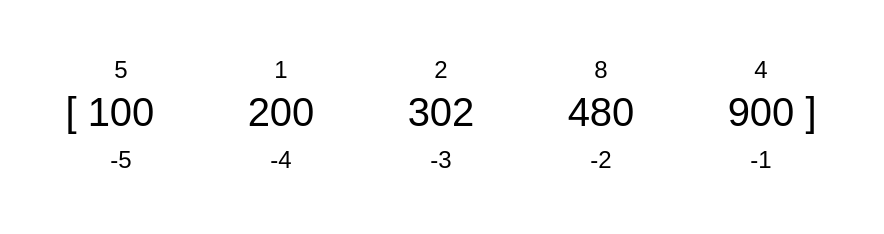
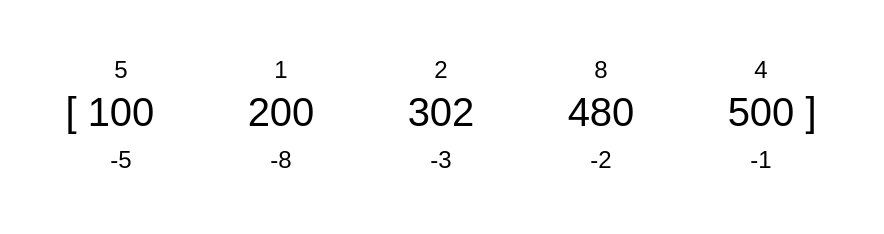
node "900": label "900" -> "500"
node "-4": label "-4" -> "-8"
